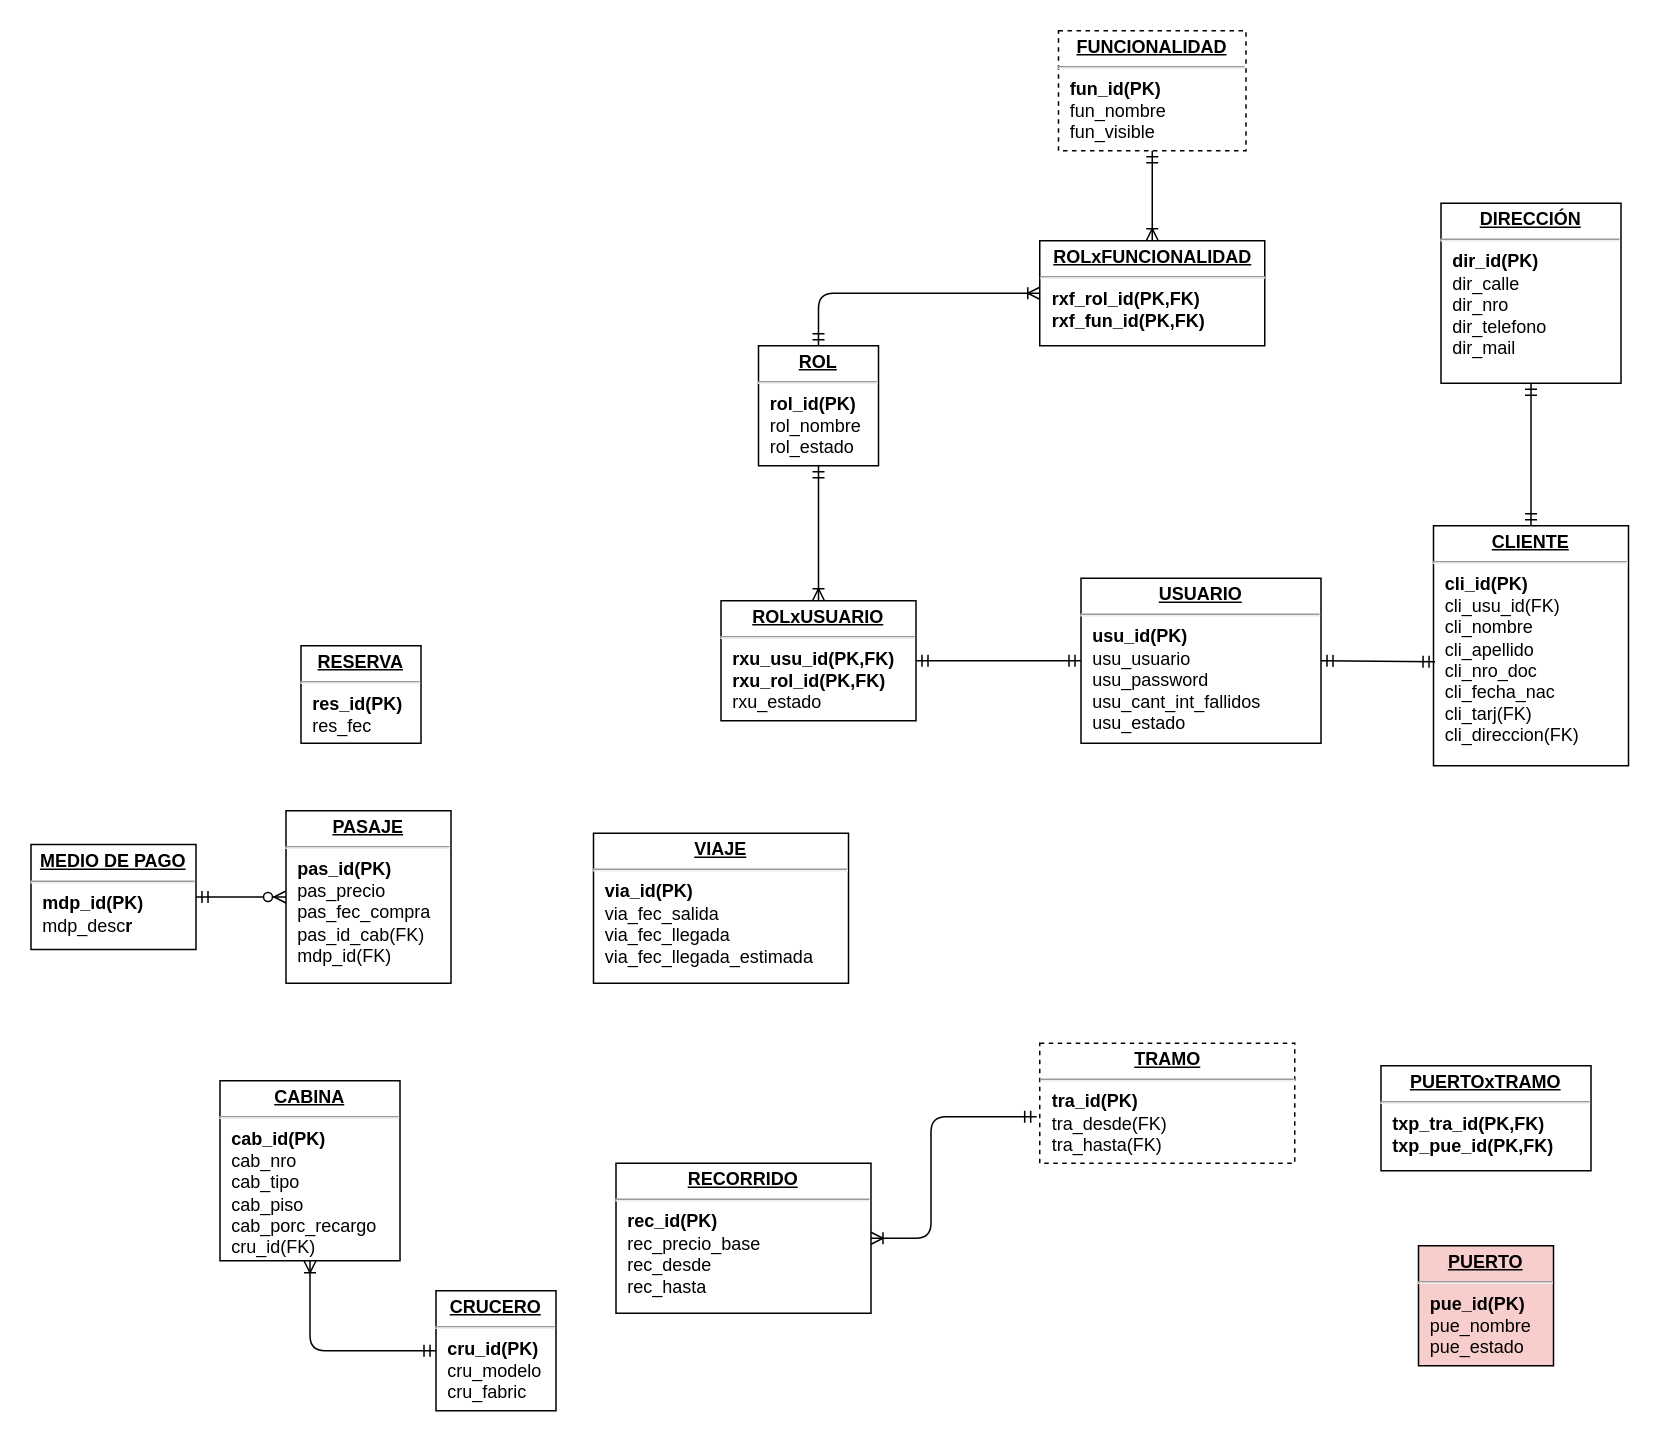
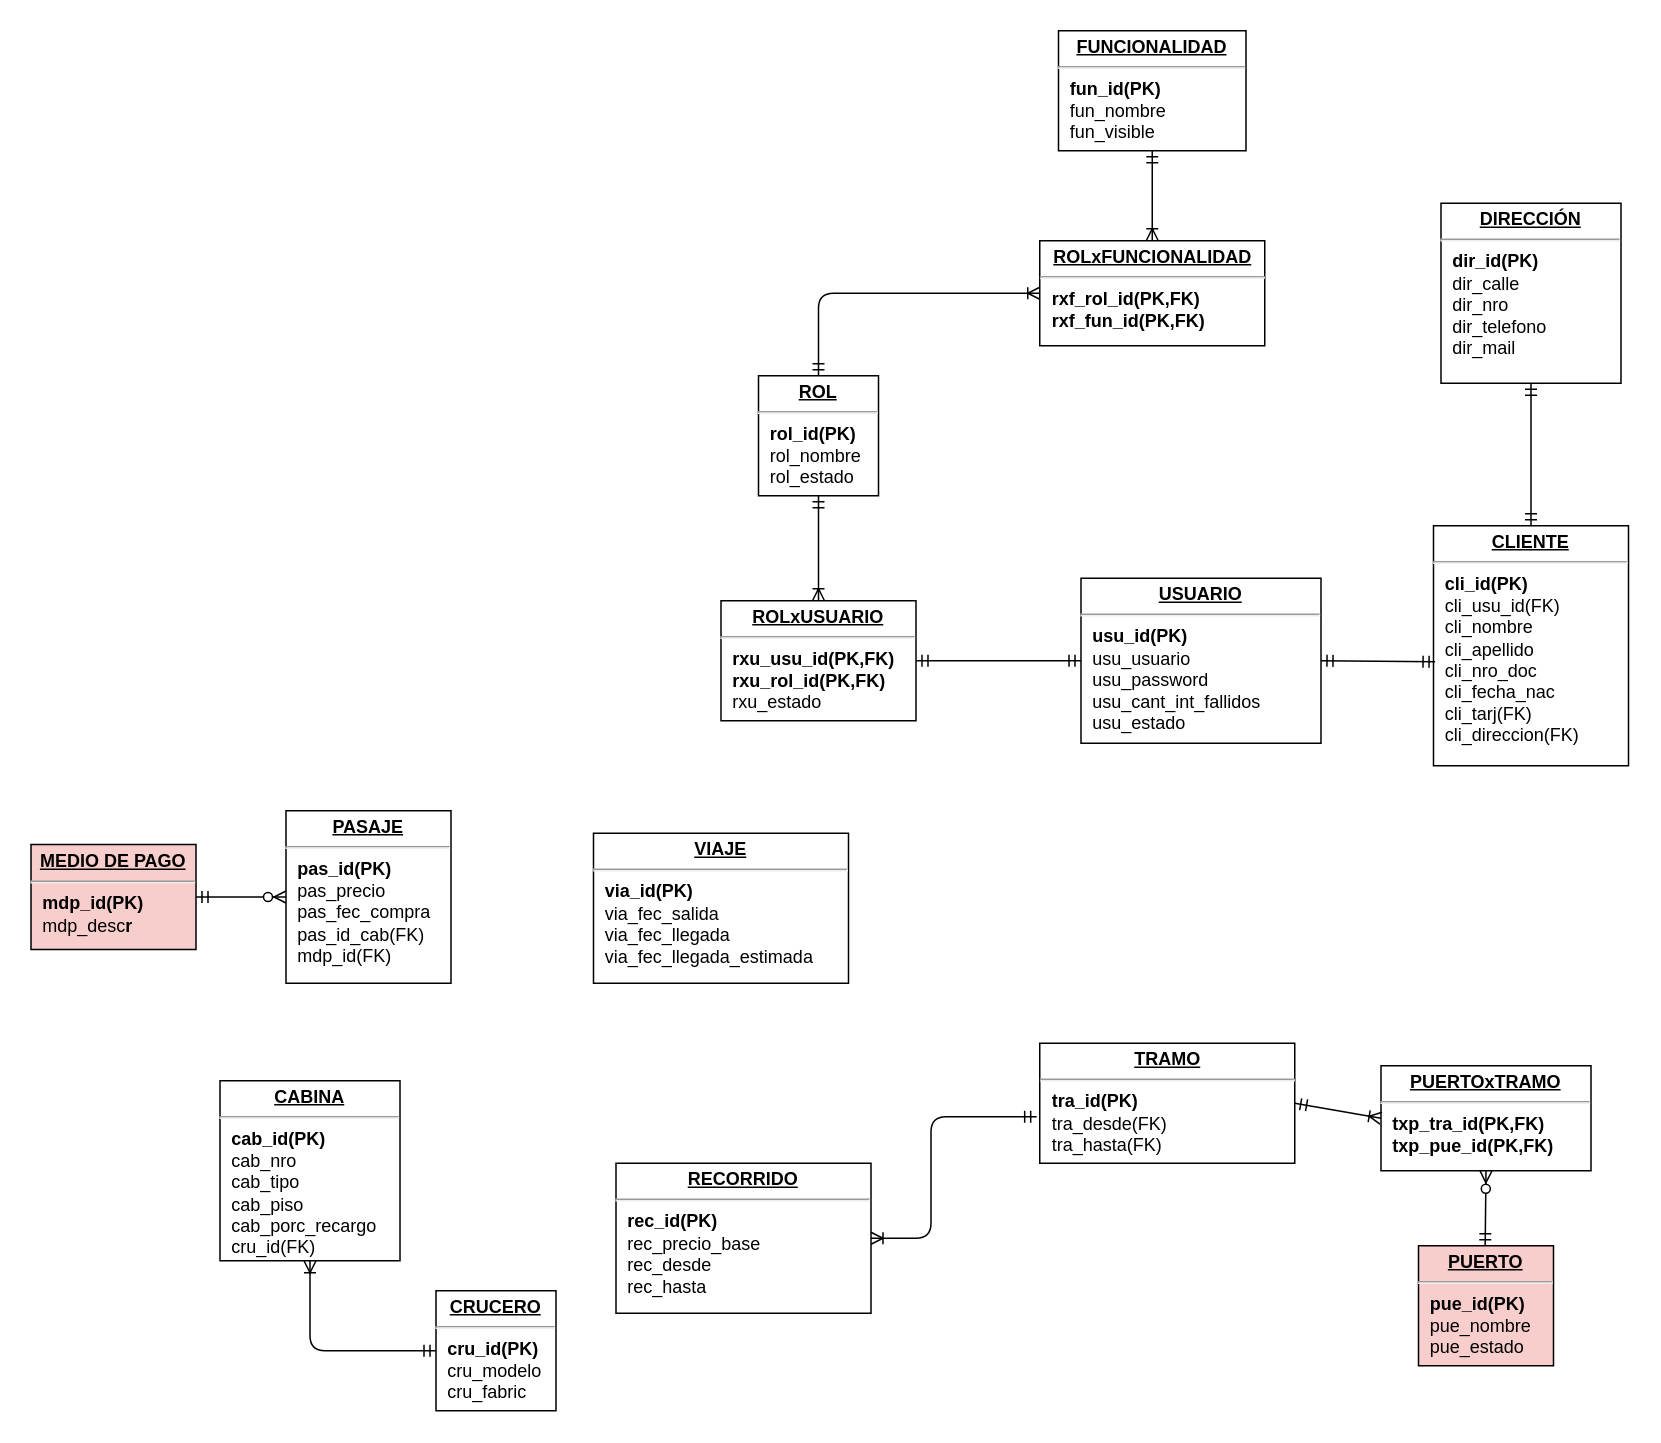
node "FUNCIONALIDAD fun_id(PK) fun_nombre fun_visible": style dashed -> solid
node "ROL rol_id(PK) rol_nombre rol_estado": moved (818, 406) -> (818, 436)
node "RESERVA res_id(PK) res_fec": removed
node "MEDIO DE PAGO mdp_id(PK) mdp_descr": fillcolor #ffffff -> #f8cecc
node "TRAMO tra_id(PK) tra_desde(FK) tra_hasta(FK)": style dashed -> solid
edge "TRAMO tra_id(PK) tra_desde(FK) tra_hasta(FK)" -- "PUERTOxTRAMO txp_tra_id(PK,FK) txp_pue_id(PK,FK)": added
edge "PUERTOxTRAMO txp_tra_id(PK,FK) txp_pue_id(PK,FK)" -- "PUERTO pue_id(PK) pue_nombre pue_estado": added
